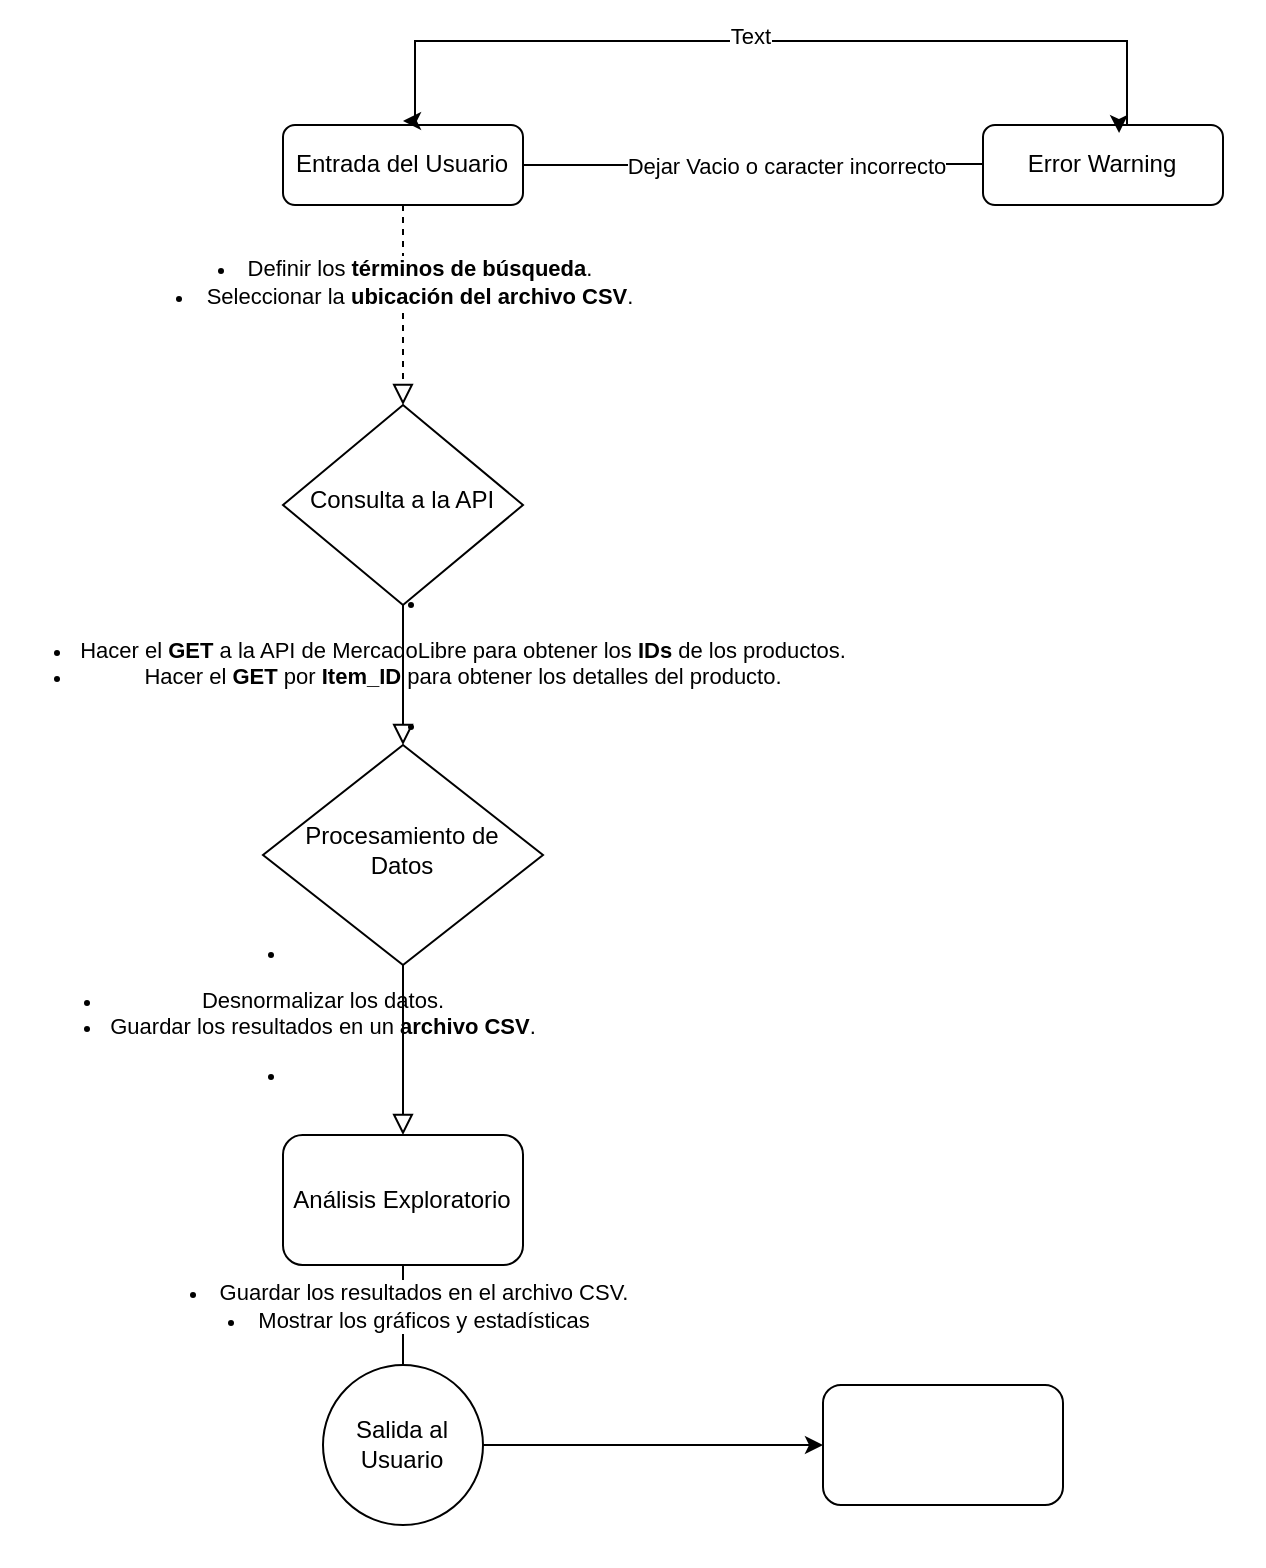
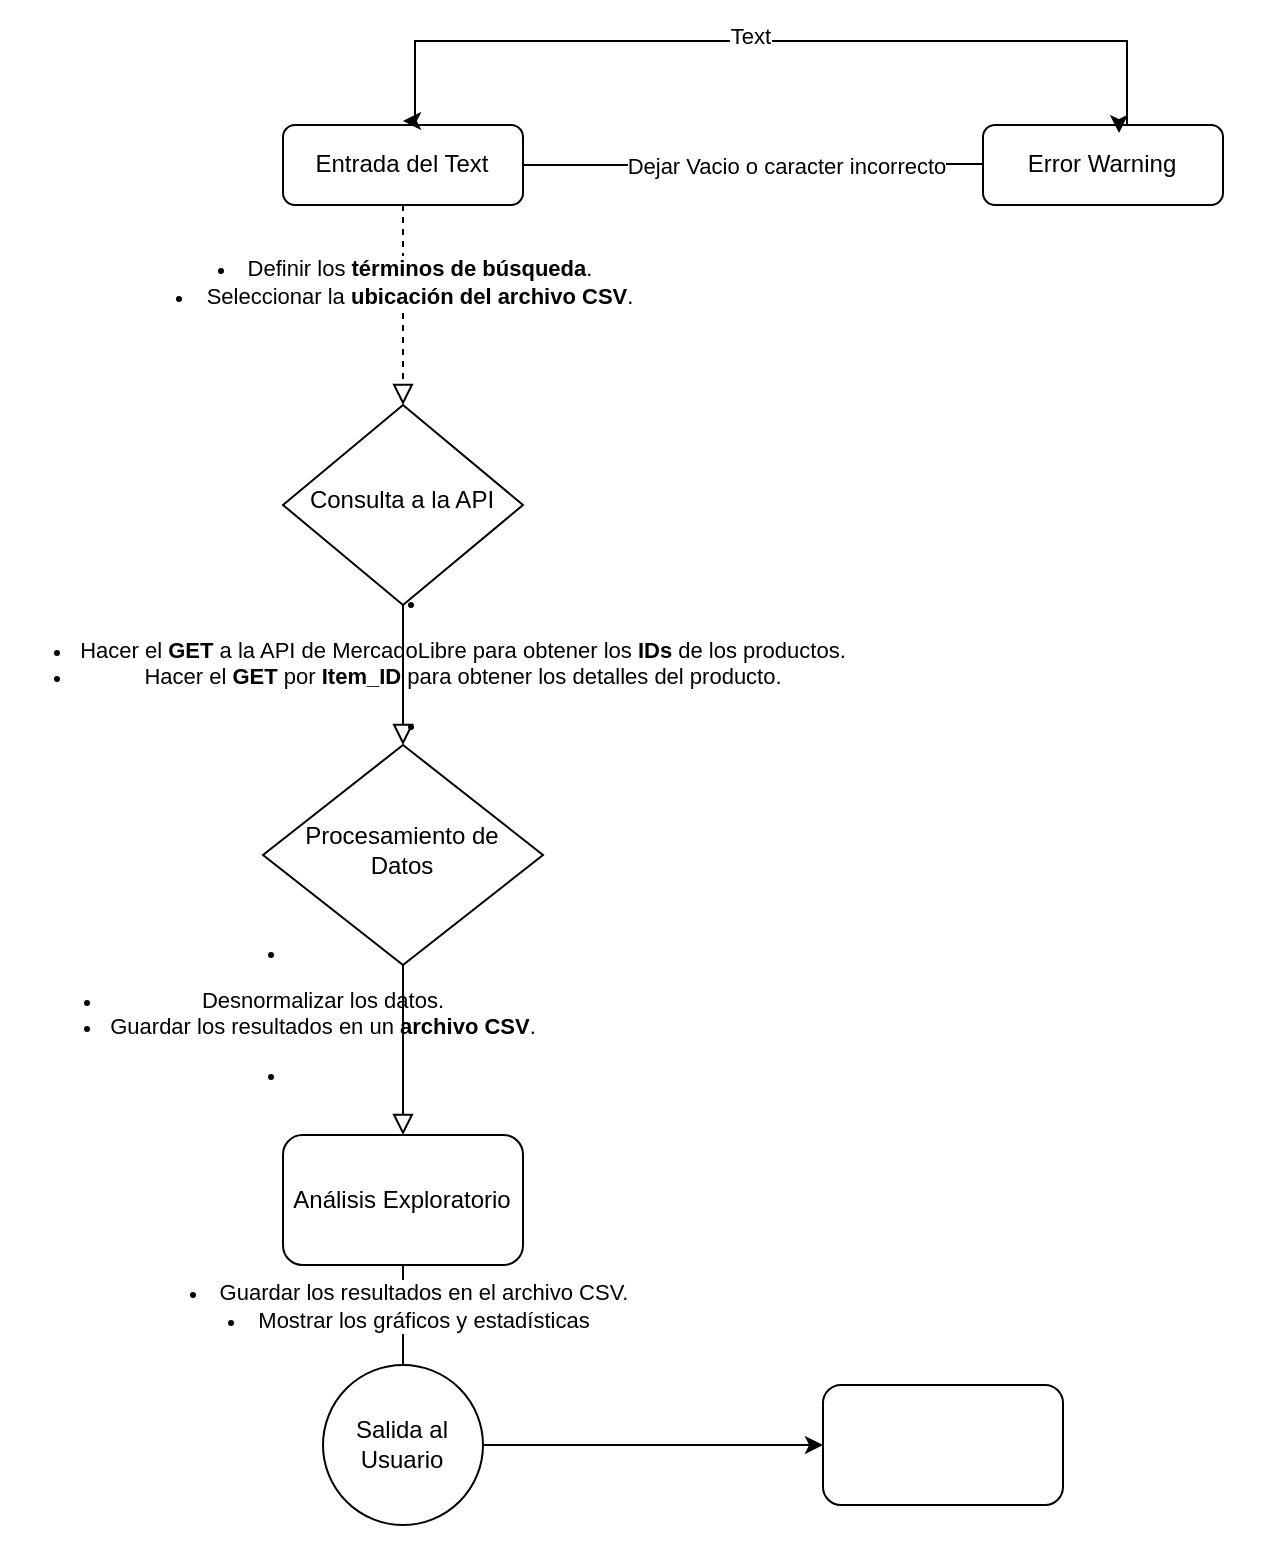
node "Entrada del Usuario": label "Entrada del Usuario" -> "Entrada del Text"
